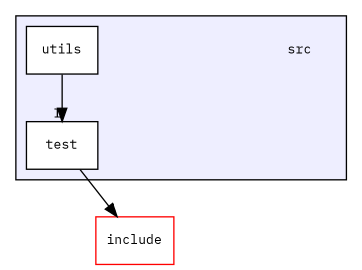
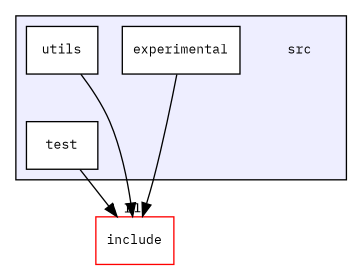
node "experimental": added
edge "utils" -> "test": now "utils" -> "include"
